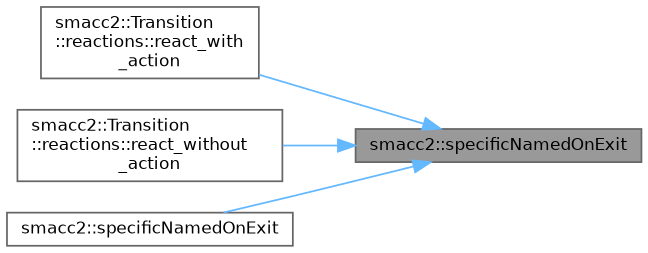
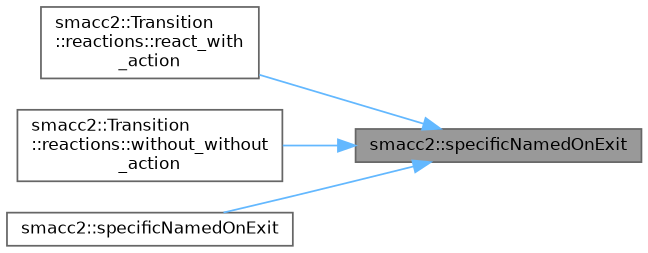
node "smacc2::Transition ::reactions::react_without _action": label "smacc2::Transition ::reactions::react_without _action" -> "smacc2::Transition ::reactions::without_without _action"
